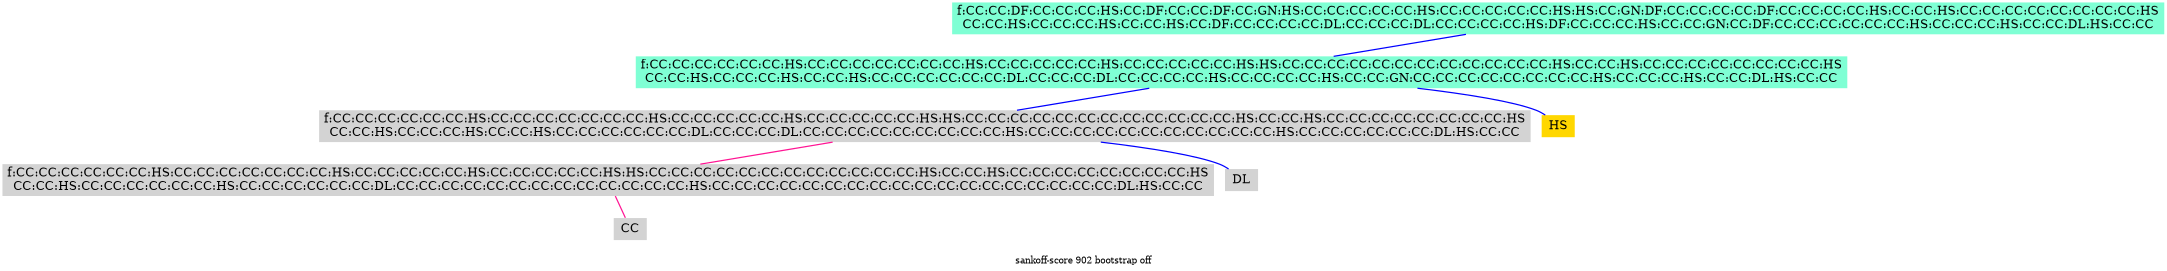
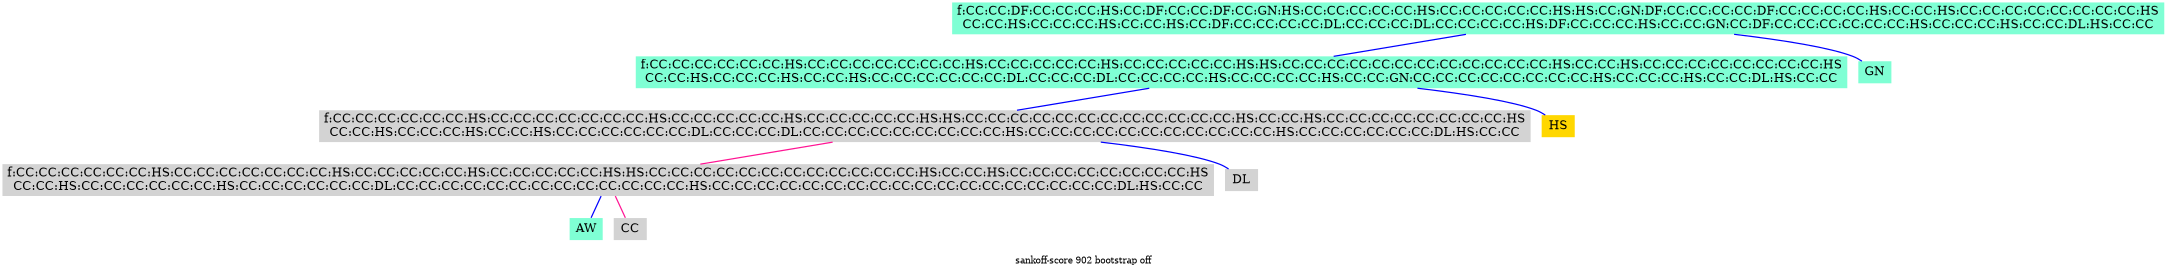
node "GN": added
node "AW": added
